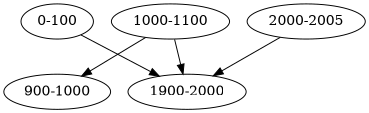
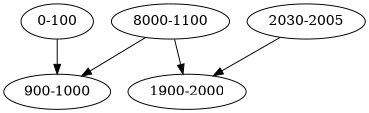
node "1000-1100": label "1000-1100" -> "8000-1100"
node "2000-2005": label "2000-2005" -> "2030-2005"
edge "0-100" -> "1900-2000": now "0-100" -> "900-1000"
